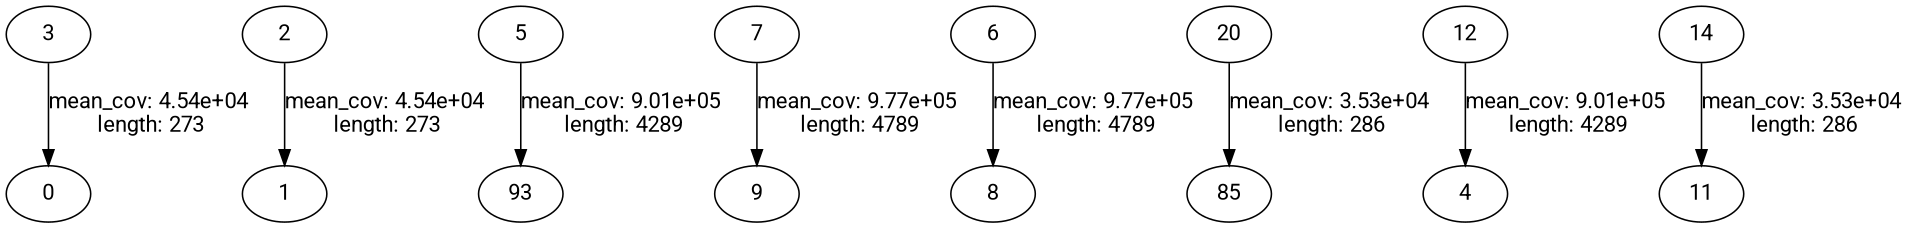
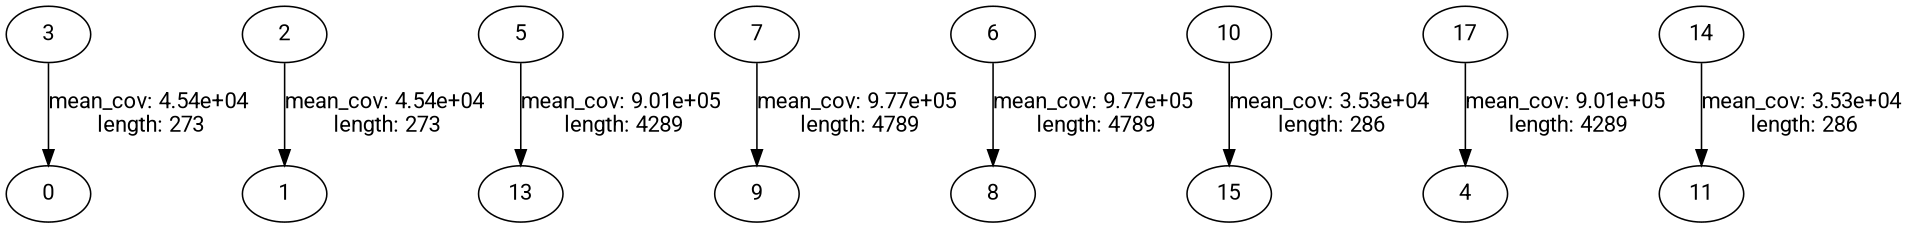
node "20": label "20" -> "10"
node "12": label "12" -> "17"
node "93": label "93" -> "13"
node "85": label "85" -> "15"
